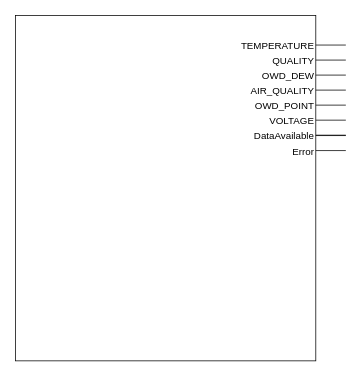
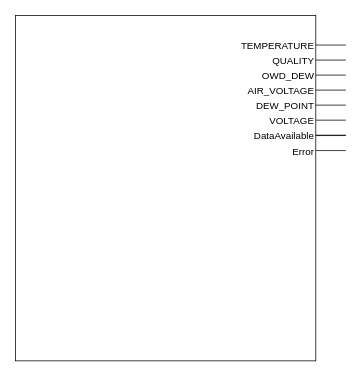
node "AIR_QUALITY": label "AIR_QUALITY" -> "AIR_VOLTAGE"
node "OWD_POINT": label "OWD_POINT" -> "DEW_POINT"
